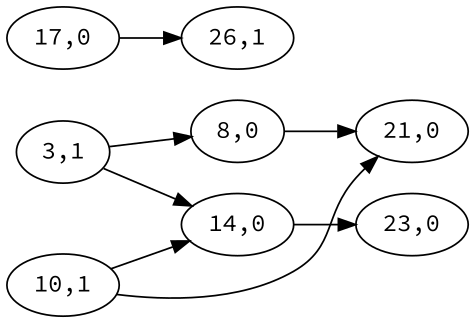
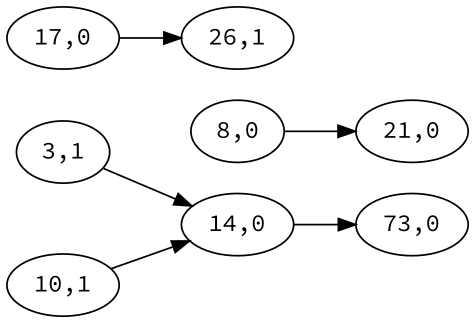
edge "3,1" -> "8,0": removed
node "23,0": label "23,0" -> "73,0"
edge "10,1" -> "21,0": removed
